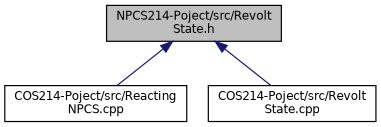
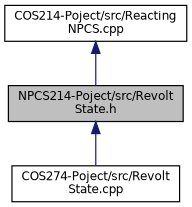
edge "COS214-Poject/src/Reacting NPCS.cpp" -> "NPCS214-Poject/src/Revolt State.h": reversed
node "COS214-Poject/src/Revolt State.cpp": label "COS214-Poject/src/Revolt State.cpp" -> "COS274-Poject/src/Revolt State.cpp"
